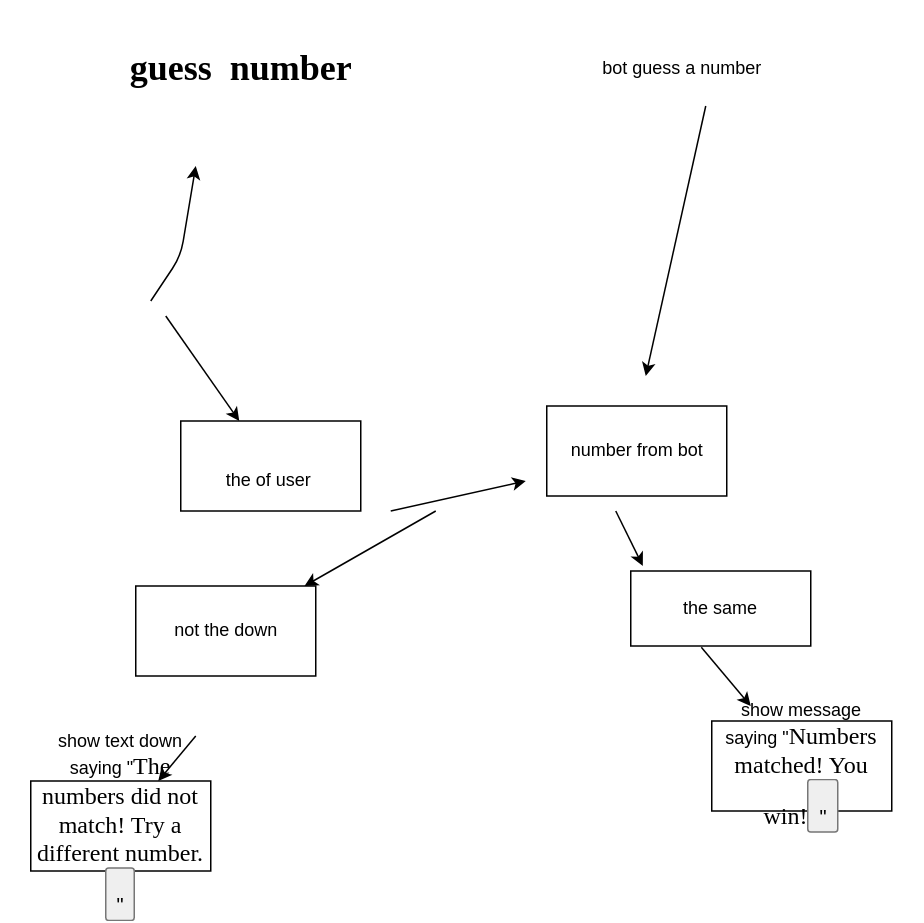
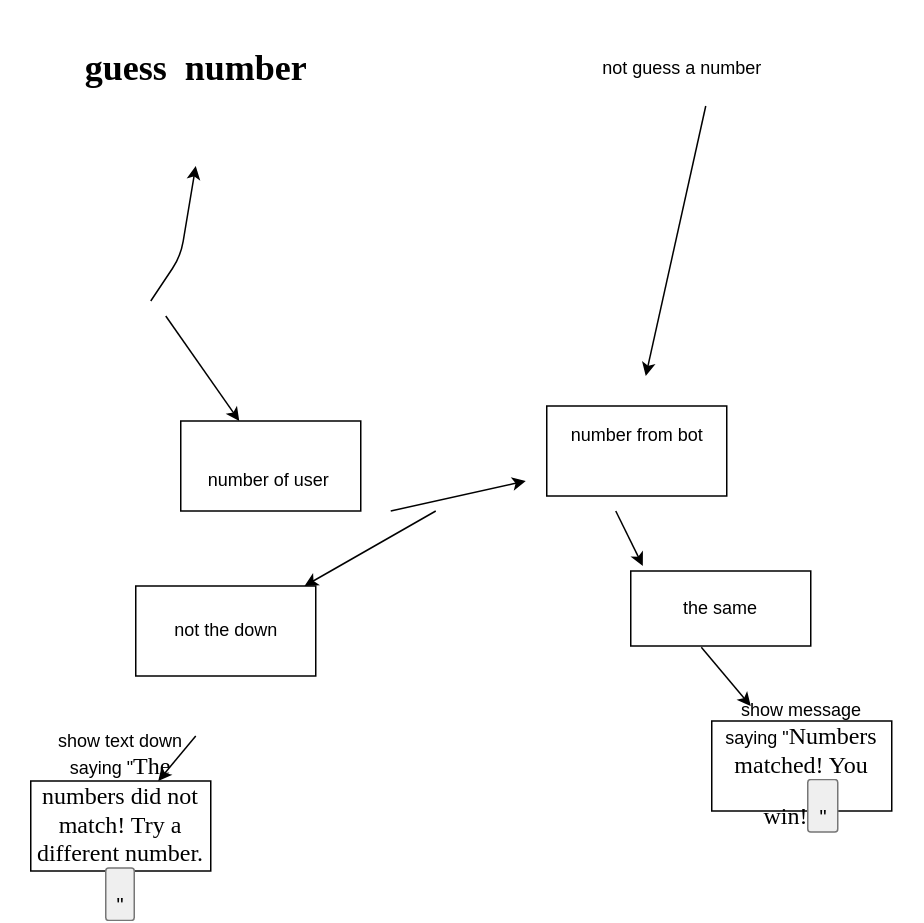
node "guess number": moved (241, 68) -> (196, 68)
node "bot guess a number": label "bot guess a number" -> "not guess a number"
node "number from bot": moved (637, 451) -> (637, 436)
node "the of user": label "the of user" -> "number of user"
